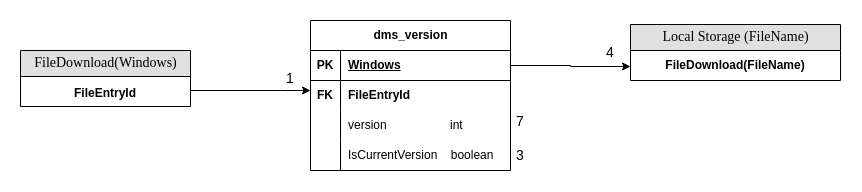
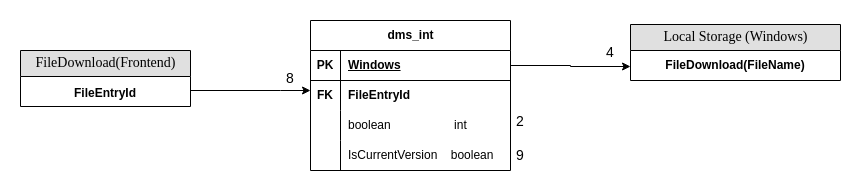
node "dms_version": label "dms_version" -> "dms_int"
node "Local Storage (FileName)": label "Local Storage (FileName)" -> "Local Storage (Windows)"
node "FileDownload(Windows)": label "FileDownload(Windows)" -> "FileDownload(Frontend)"
node "1": label "1" -> "8"
node "7": label "7" -> "2"
node "version int": label "version int" -> "boolean int"
node "3": label "3" -> "9"
